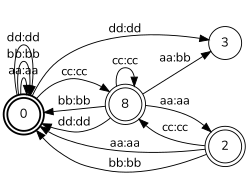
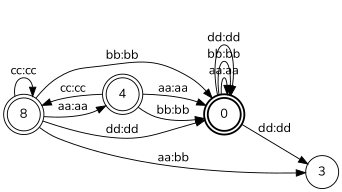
edge "0" -> "8": removed, label "cc:cc"
node "2": label "2" -> "4"
